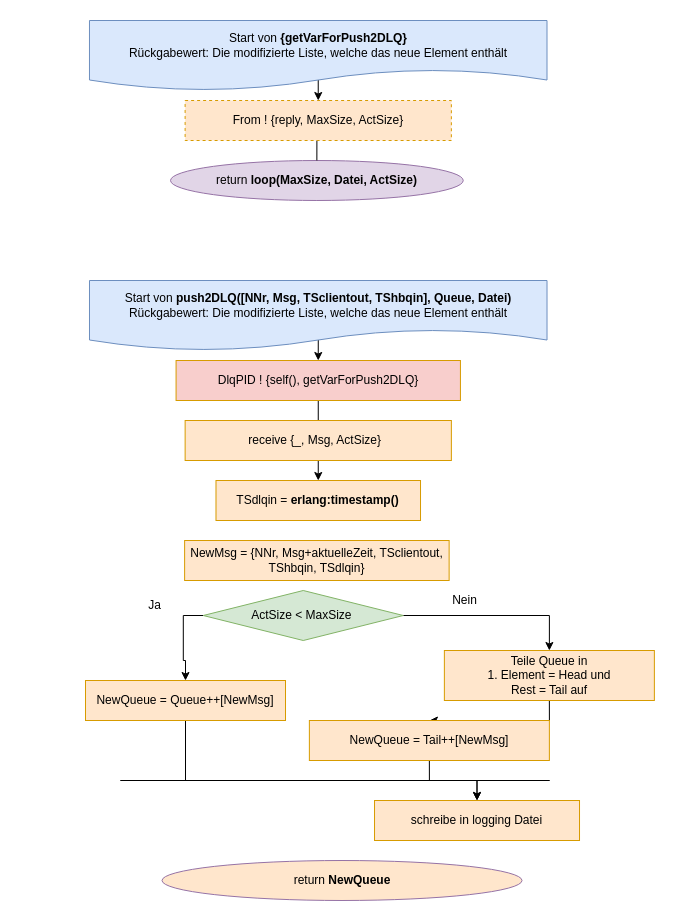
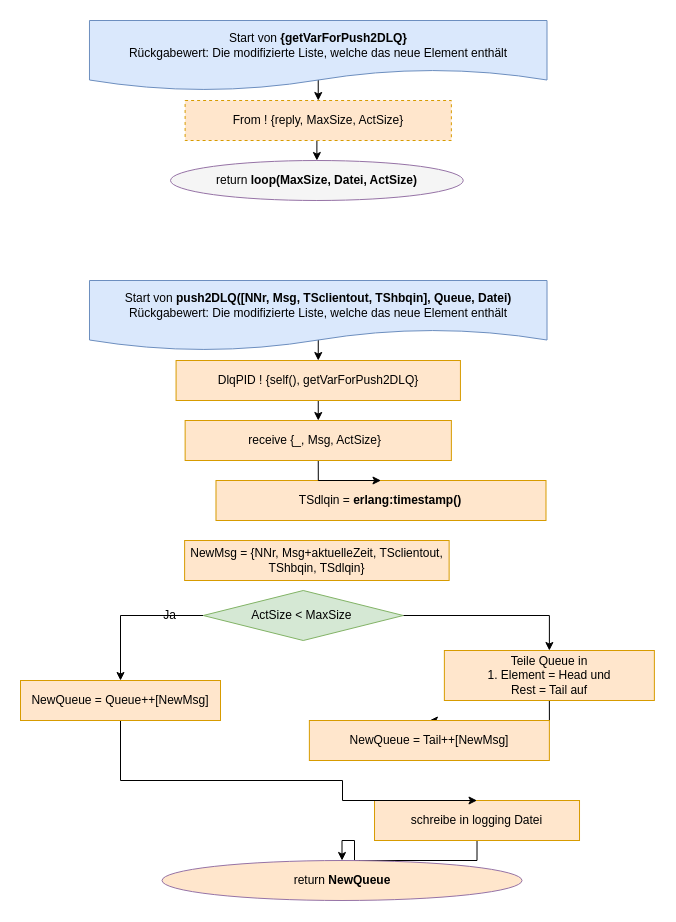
edge "From ! {reply, MaxSize, ActSize}" -- "return loop(MaxSize, Datei, ActSize)": arrowhead none -> classic
node "return loop(MaxSize, Datei, ActSize)": fillcolor #e1d5e7 -> #f5f5f5
node "DlqPID ! {self(), getVarForPush2DLQ}": fillcolor #f8cecc -> #ffe6cc
edge "DlqPID ! {self(), getVarForPush2DLQ}" -- "receive {_, Msg, ActSize}": arrowhead none -> classic
node "TSdlqin = erlang:timestamp()": size 205x40 -> 330x40
node "Nein": removed
node "Ja": moved (155, 606) -> (170, 616)
node "NewQueue = Queue++[NewMsg]": moved (186, 701) -> (121, 701)
edge "NewQueue = Tail++[NewMsg]" -> "schreibe in logging Datei": removed
edge "schreibe in logging Datei" -> "return NewQueue": added
